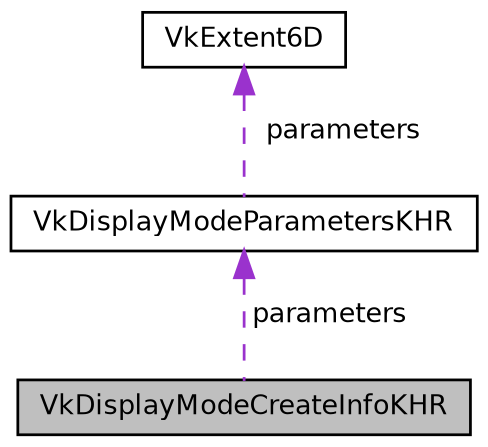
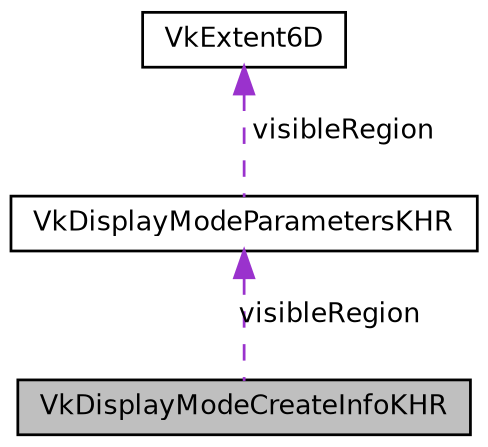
edge "VkDisplayModeParametersKHR" -> "VkExtent6D": label " parameters" -> " visibleRegion"
edge "VkDisplayModeCreateInfoKHR" -> "VkDisplayModeParametersKHR": label " parameters" -> " visibleRegion"
